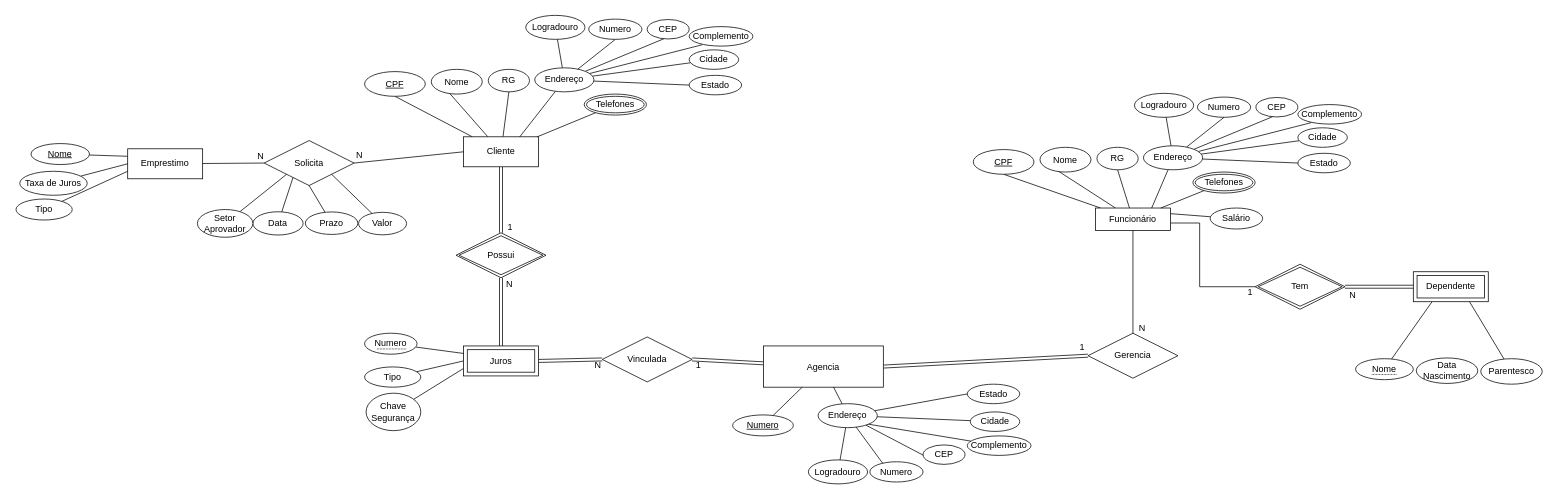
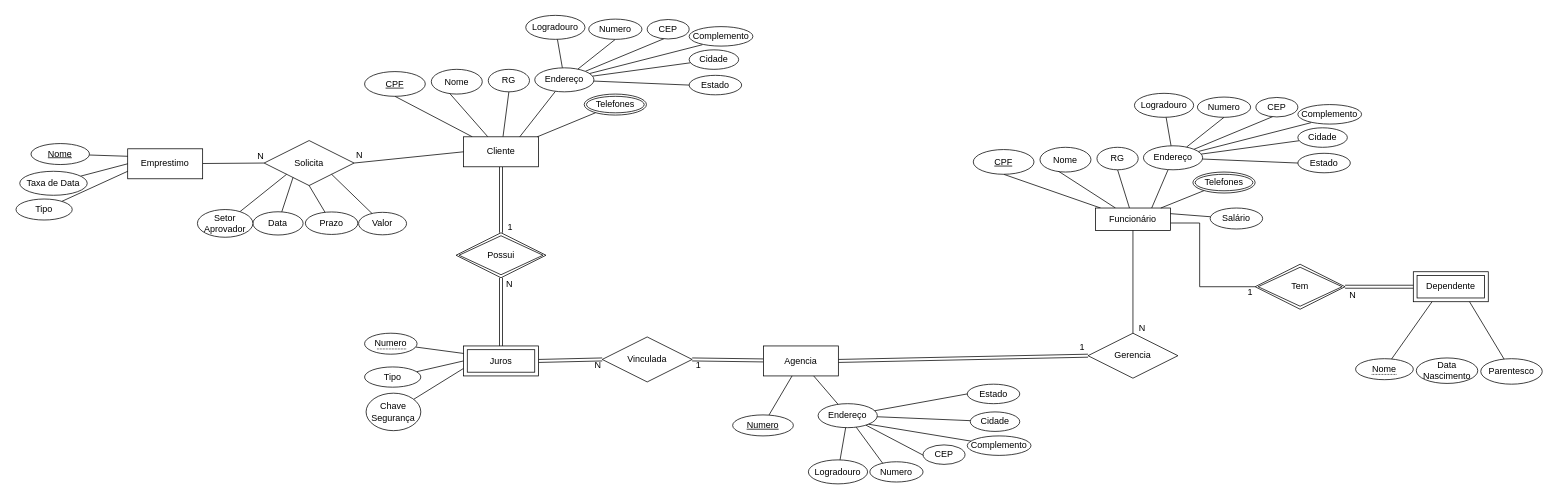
node "Taxa de Juros": label "Taxa de Juros" -> "Taxa de Data"
node "Agencia": size 120x41 -> 75x30
